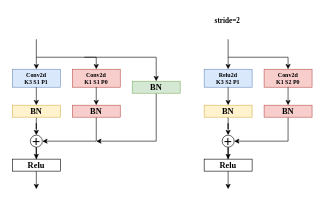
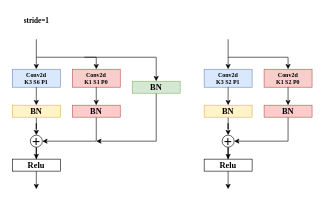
node "stride=1": added
node "stride=2": removed
node "Conv2d K3 S1 P1": label "Conv2d K3 S1 P1" -> "Conv2d K3 S6 P1"
node "Relu2d K3 S2 P1": label "Relu2d K3 S2 P1" -> "Conv2d K3 S2 P1"
